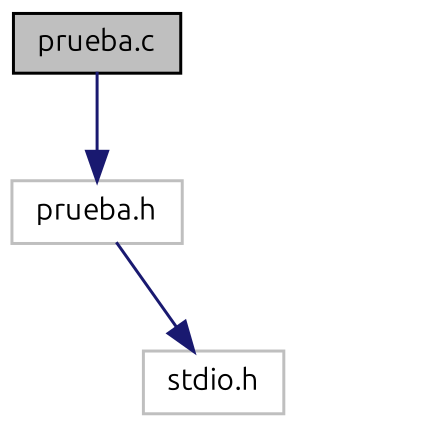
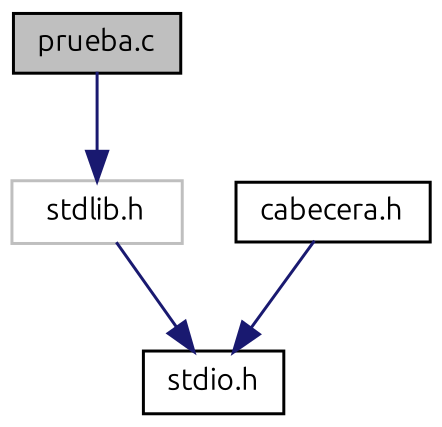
node "prueba.h": label "prueba.h" -> "stdlib.h"
node "cabecera.h": added
node "stdio.h": color grey75 -> black
